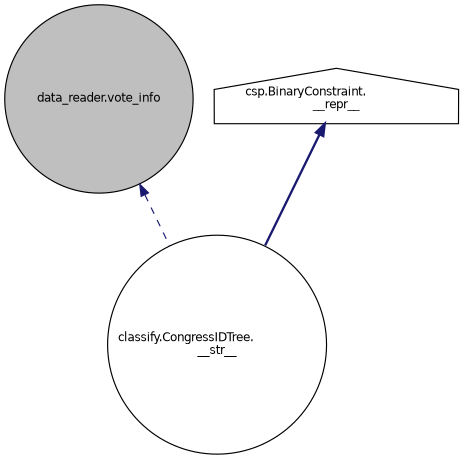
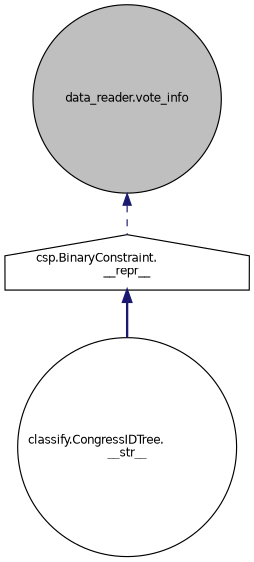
edge "classify.CongressIDTree. __str__" -> "data_reader.vote_info": now "csp.BinaryConstraint. __repr__" -> "data_reader.vote_info"
